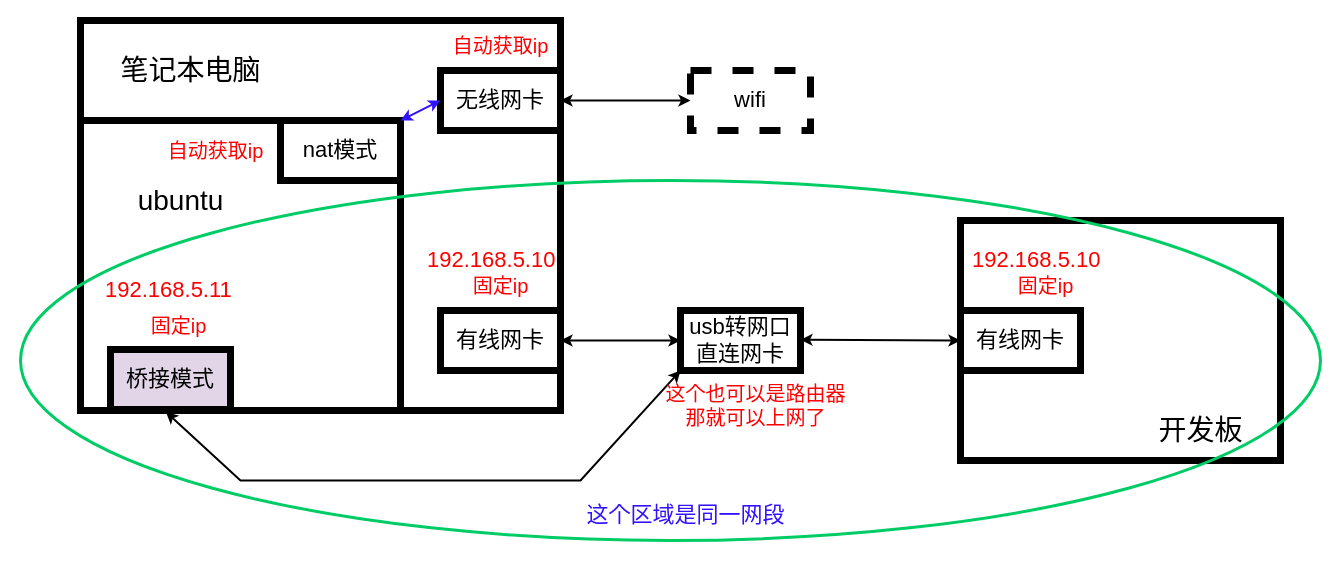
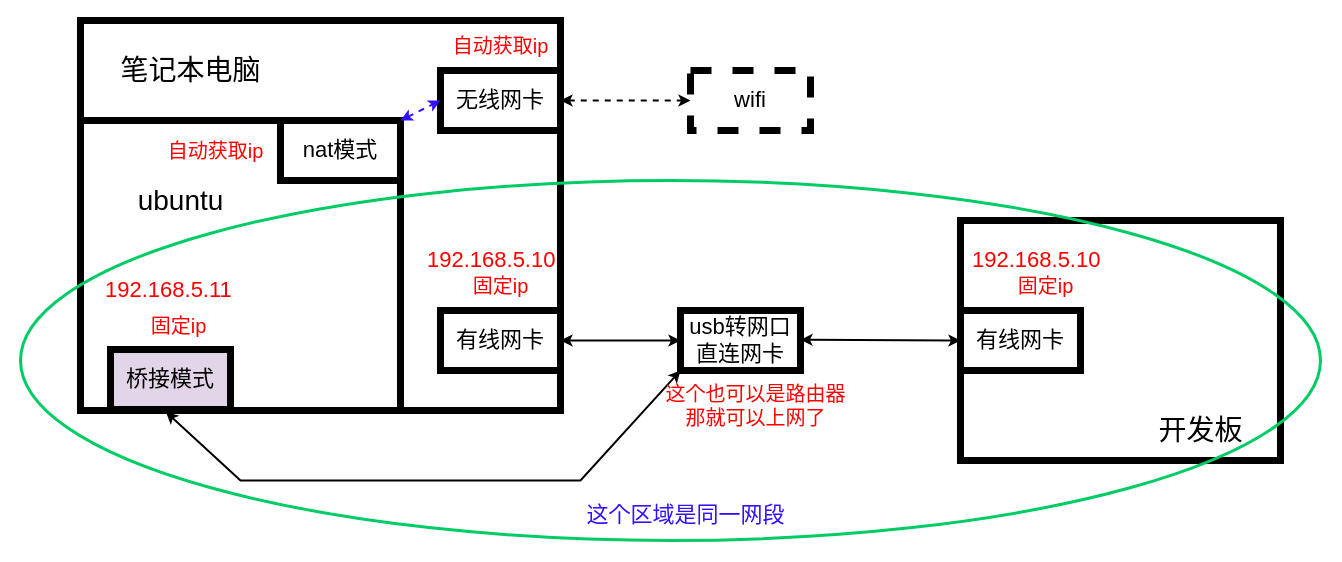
edge "无线网卡" -- "wifi": style solid -> dashed
edge "无线网卡" -- "nat模式": style solid -> dashed
